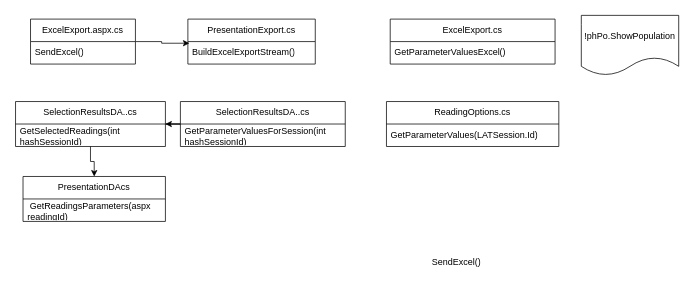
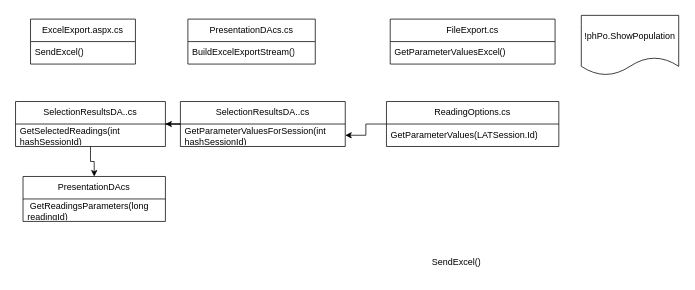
node "PresentationExport.cs": label "PresentationExport.cs" -> "PresentationDAcs.cs"
node "ExcelExport.cs": label "ExcelExport.cs" -> "FileExport.cs"
edge "ExcelExport.aspx.cs" -> "BuildExcelExportStream()": removed
edge "ReadingOptions.cs" -> "GetParameterValuesForSession(int hashSessionId)": added
node "GetReadingsParameters(aspx readingId)": label "GetReadingsParameters(aspx readingId)" -> "GetReadingsParameters(long readingId)"
